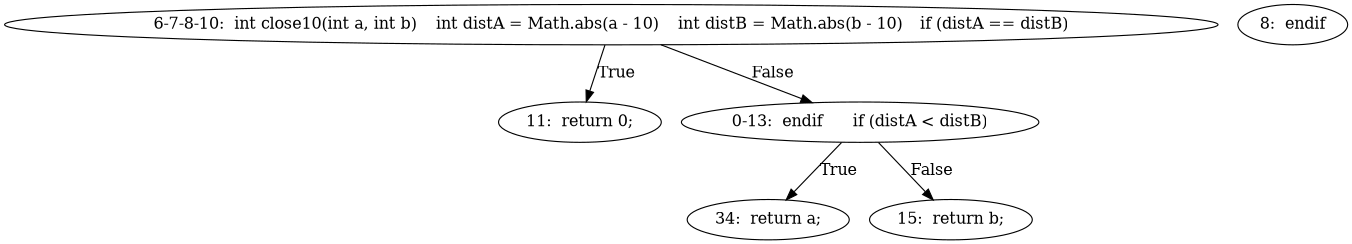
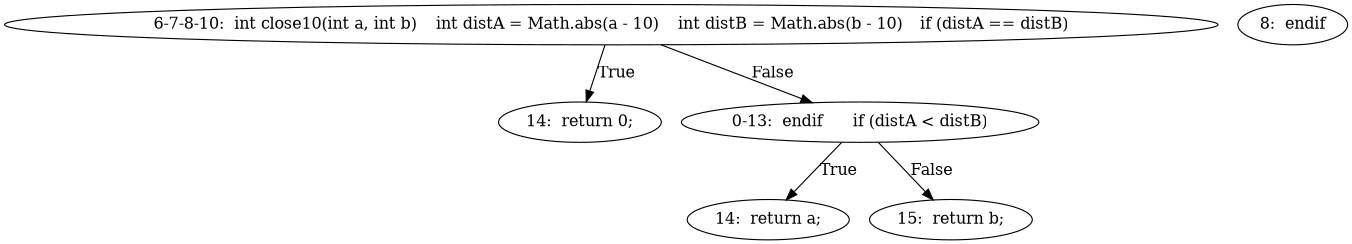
node "11:  return 0;": label "11:  return 0;" -> "14:  return 0;"
node "34:  return a;": label "34:  return a;" -> "14:  return a;"
